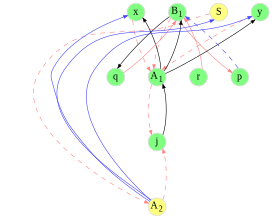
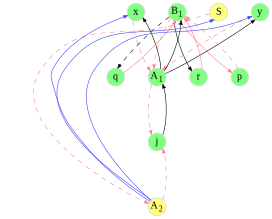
edge "B" -> "q": style solid -> dashed
edge "B" -> "r": added
edge "p" -> "B": color #4040ff -> #ff8080
